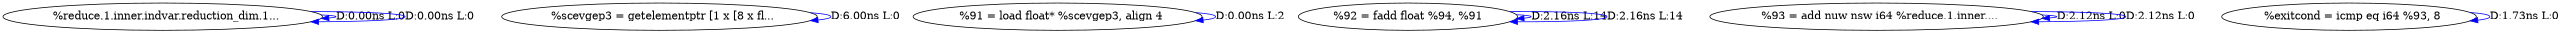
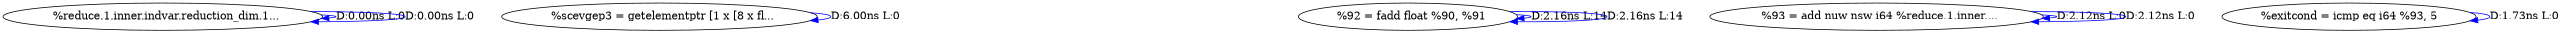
node "%91 = load float* %scevgep3, align 4": removed
node "%92 = fadd float %94, %91": label "%92 = fadd float %94, %91" -> "%92 = fadd float %90, %91"
node "%exitcond = icmp eq i64 %93, 8": label "%exitcond = icmp eq i64 %93, 8" -> "%exitcond = icmp eq i64 %93, 5"
